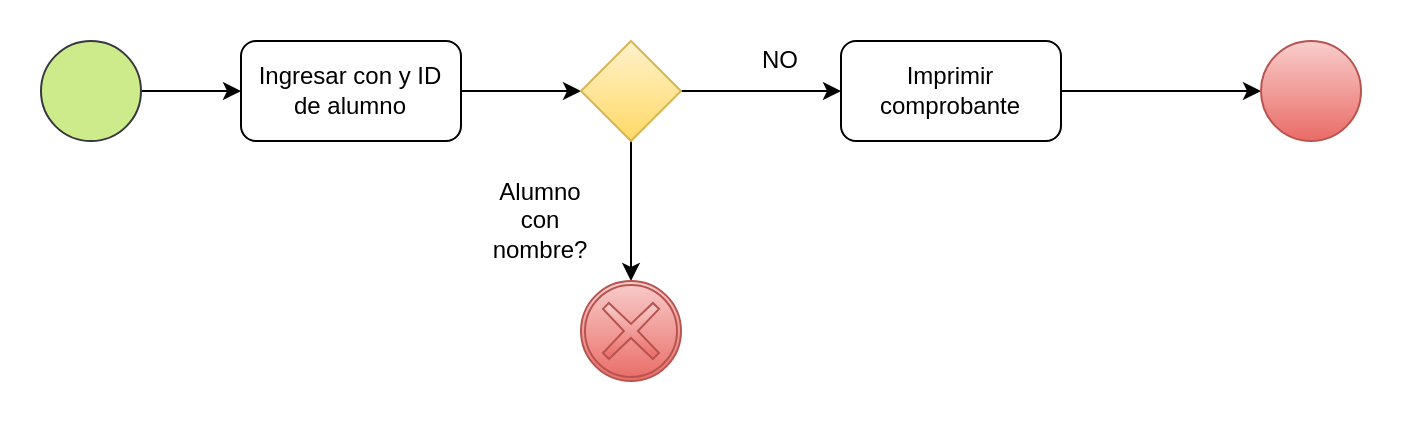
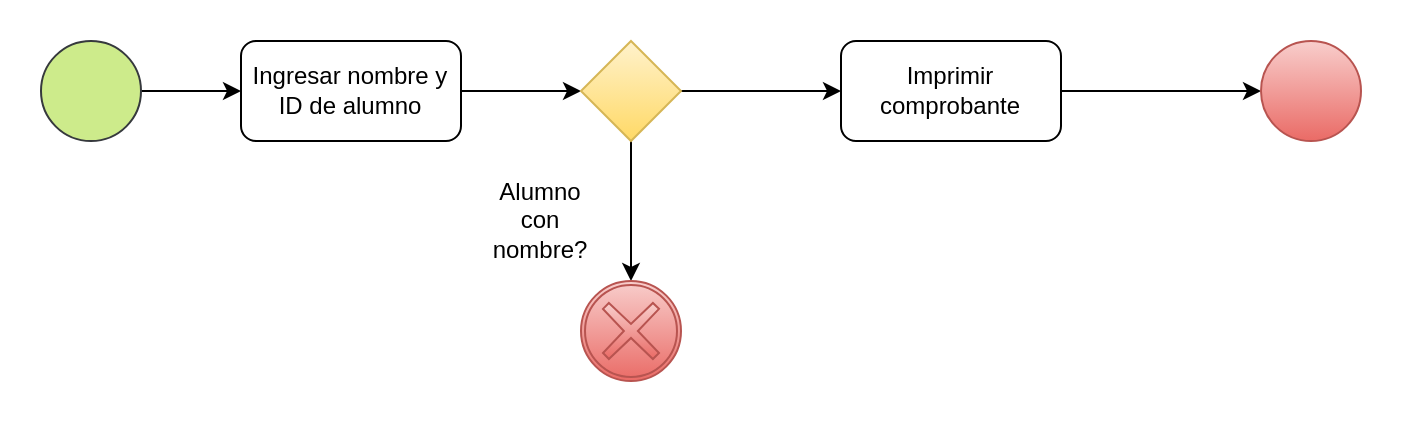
node "NO": removed
node "Ingresar con y ID de alumno": label "Ingresar con y ID de alumno" -> "Ingresar nombre y ID de alumno"
